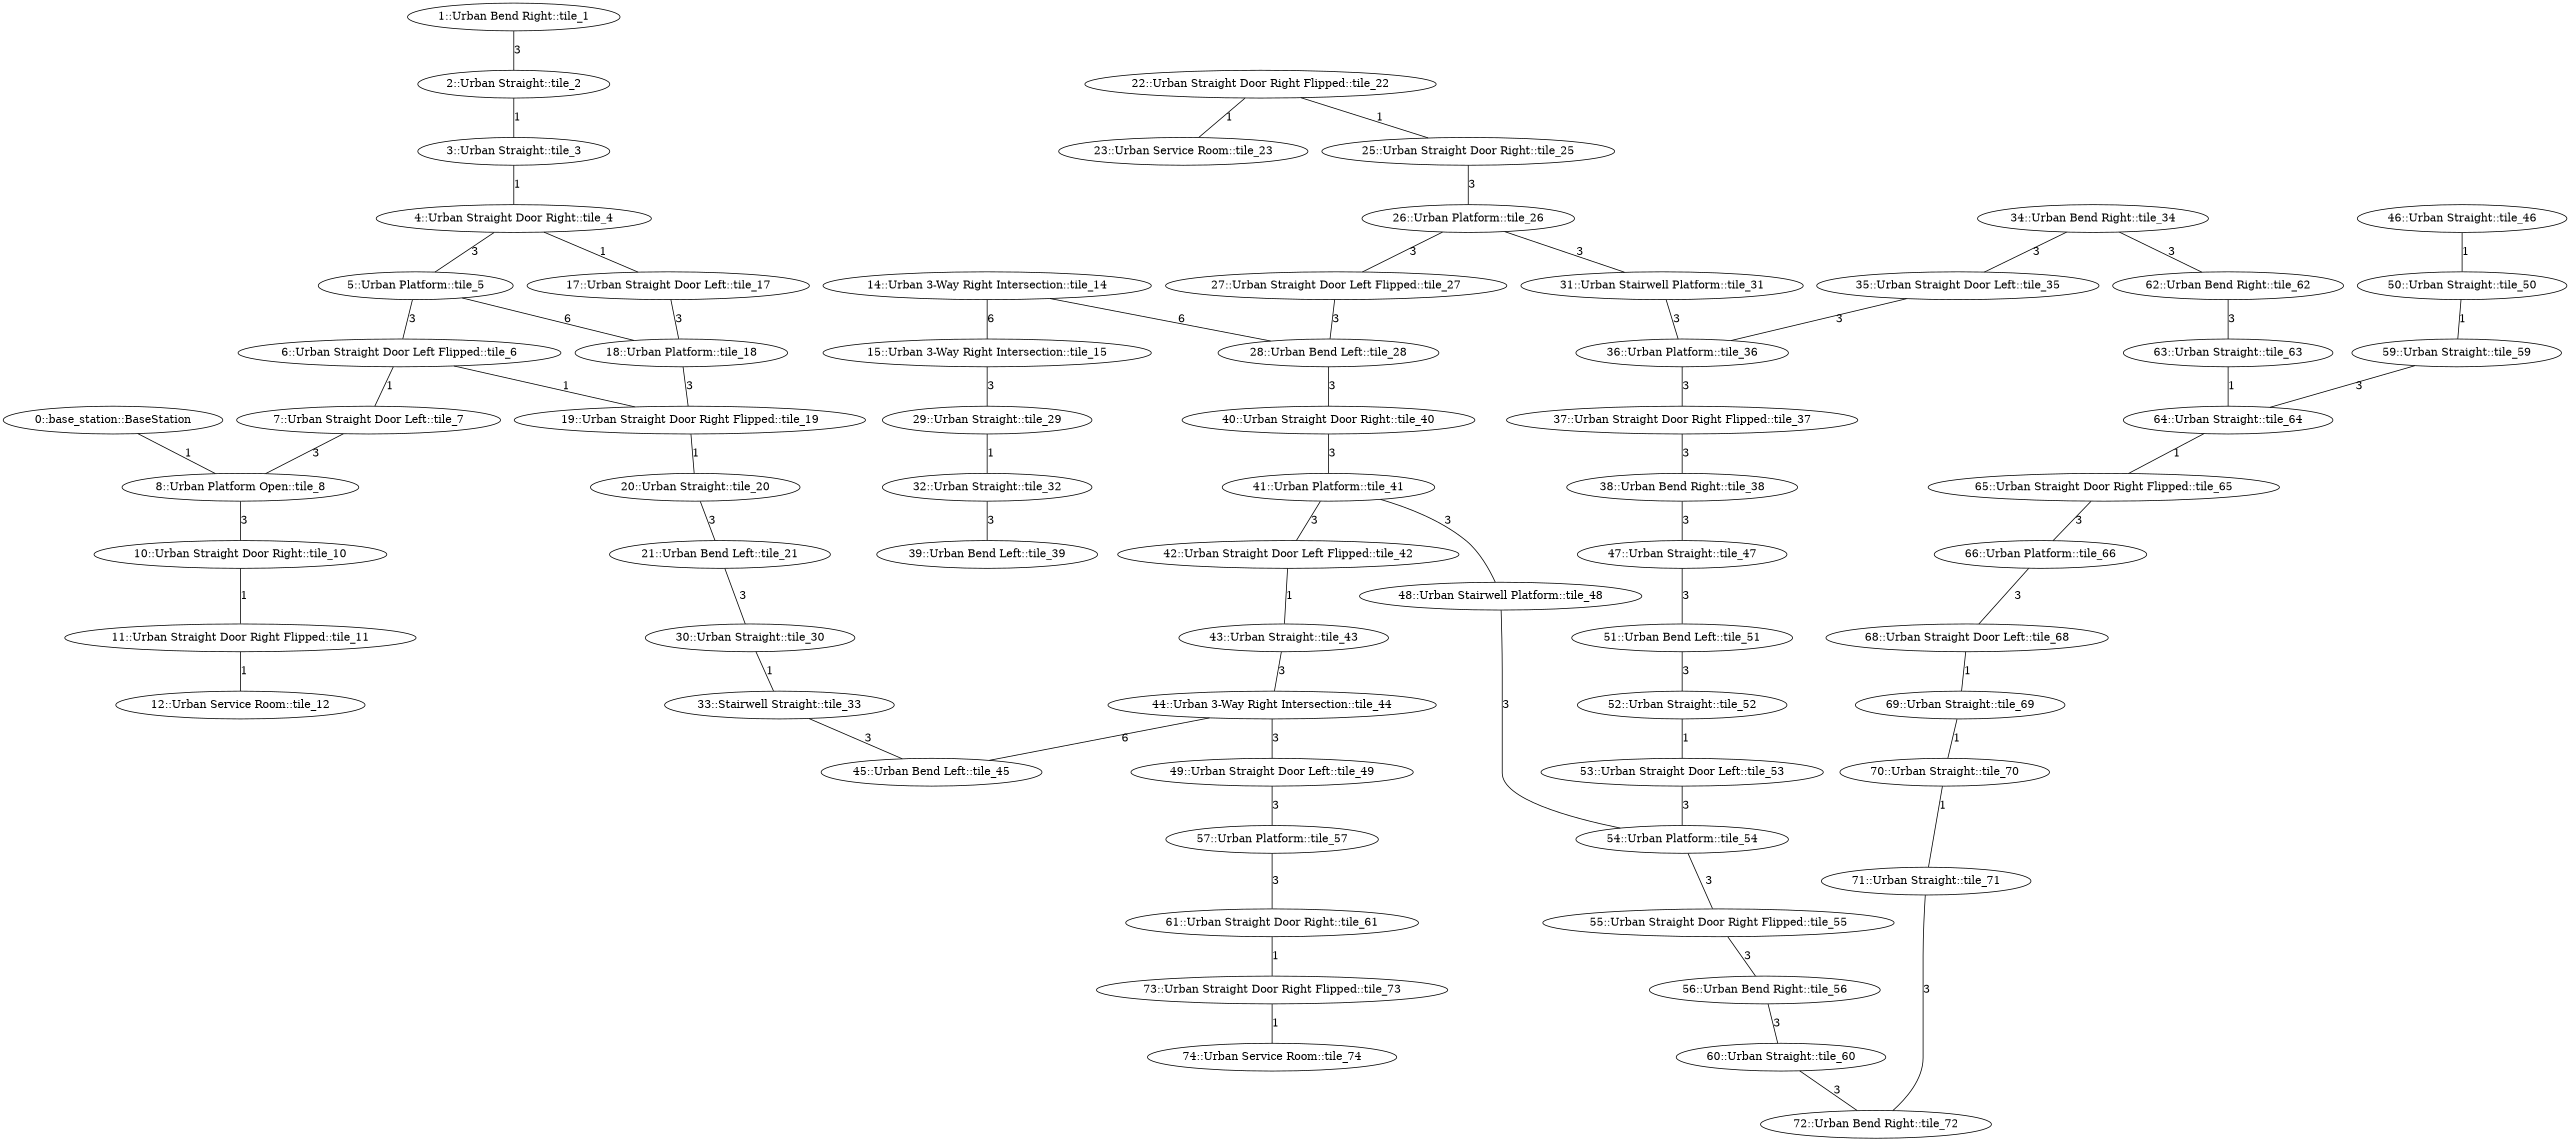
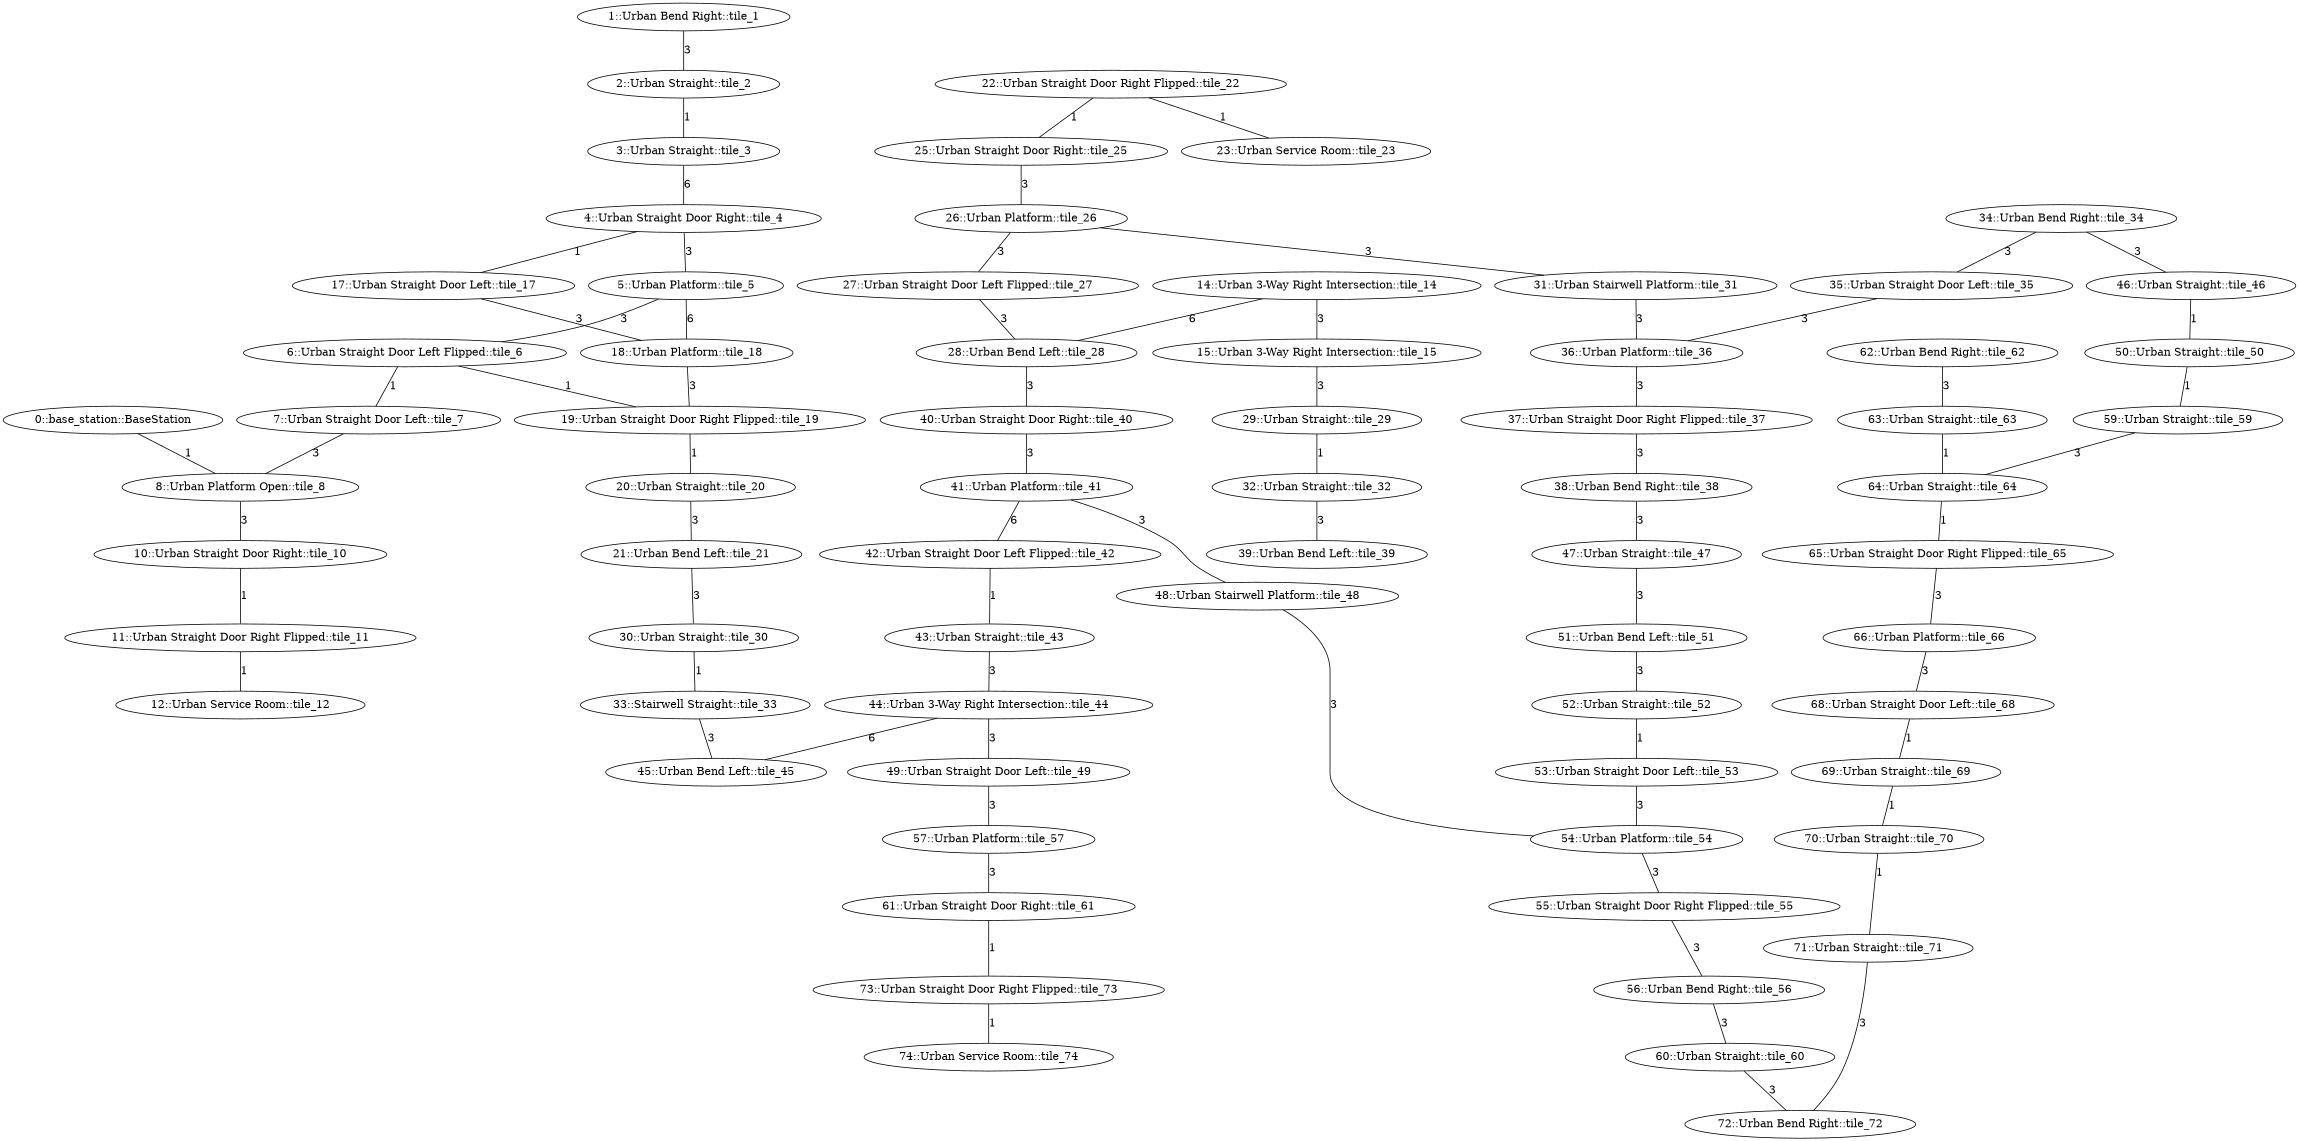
edge "3::Urban Straight::tile_3" -- "4::Urban Straight Door Right::tile_4": label "1" -> "6"
edge "34::Urban Bend Right::tile_34" -- "62::Urban Bend Right::tile_62": now "34::Urban Bend Right::tile_34" -- "46::Urban Straight::tile_46"
edge "14::Urban 3-Way Right Intersection::tile_14" -- "15::Urban 3-Way Right Intersection::tile_15": label "6" -> "3"
edge "41::Urban Platform::tile_41" -- "42::Urban Straight Door Left Flipped::tile_42": label "3" -> "6"
